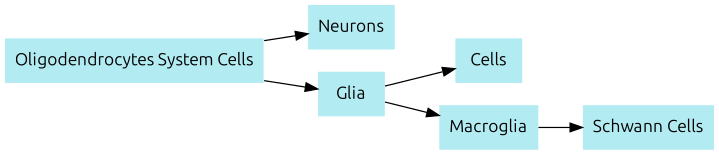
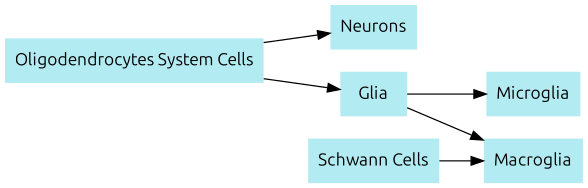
node "Cells": label "Cells" -> "Microglia"
edge "Macroglia" -> "Schwann Cells": reversed
